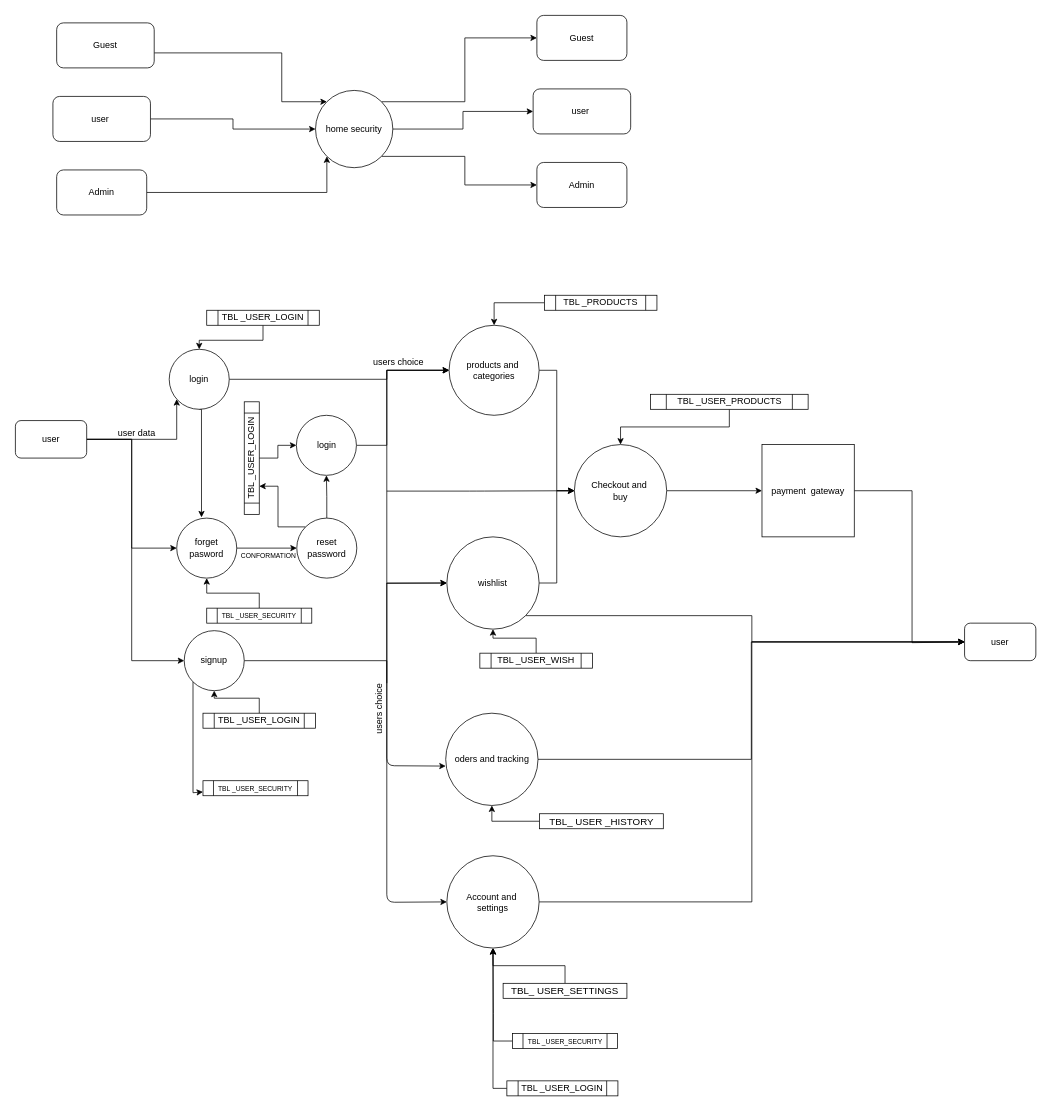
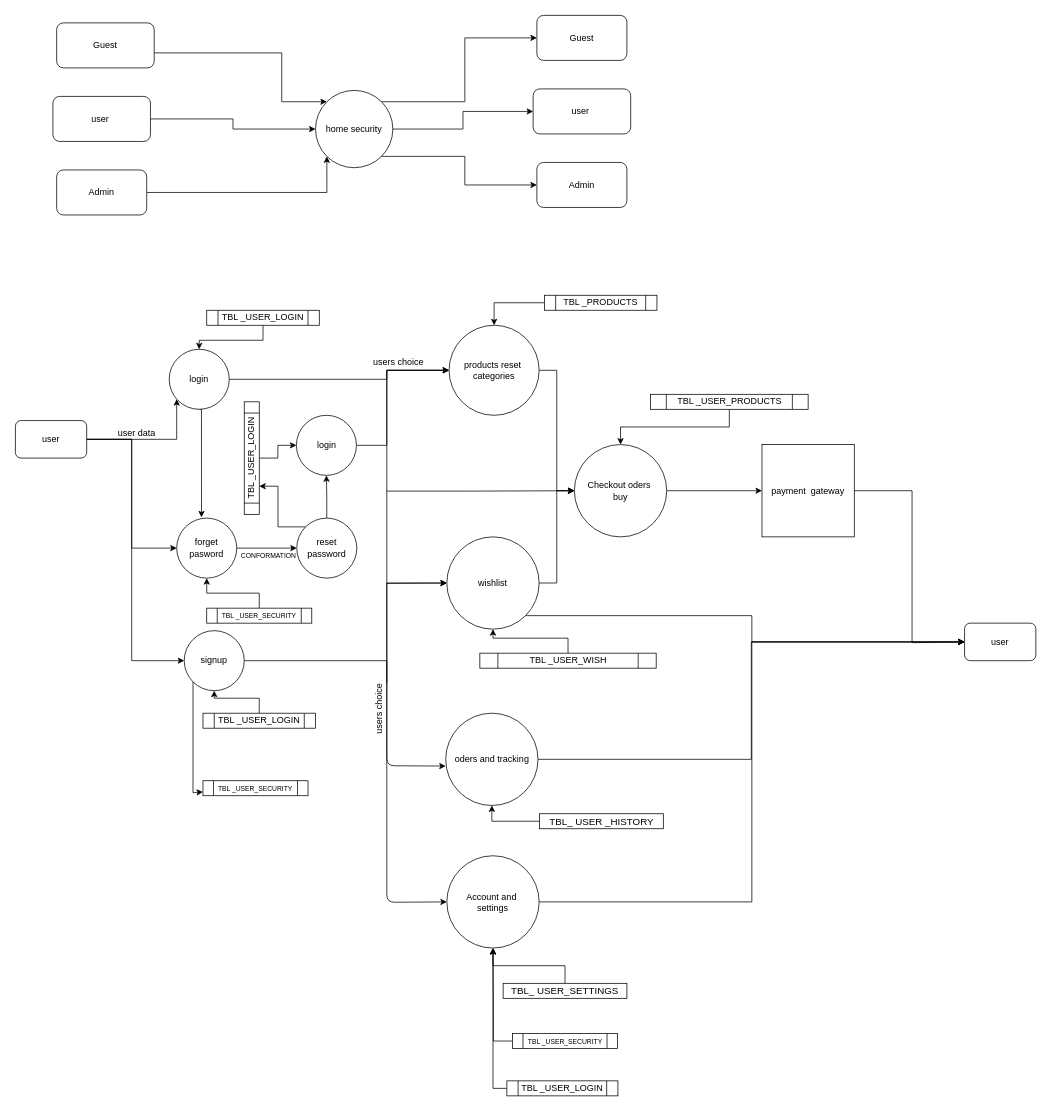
node "products and categories": label "products and categories" -> "products reset categories"
node "Checkout and buy": label "Checkout and buy" -> "Checkout oders buy"
node "TBL _USER_WISH": size 113x15 -> 176x15
